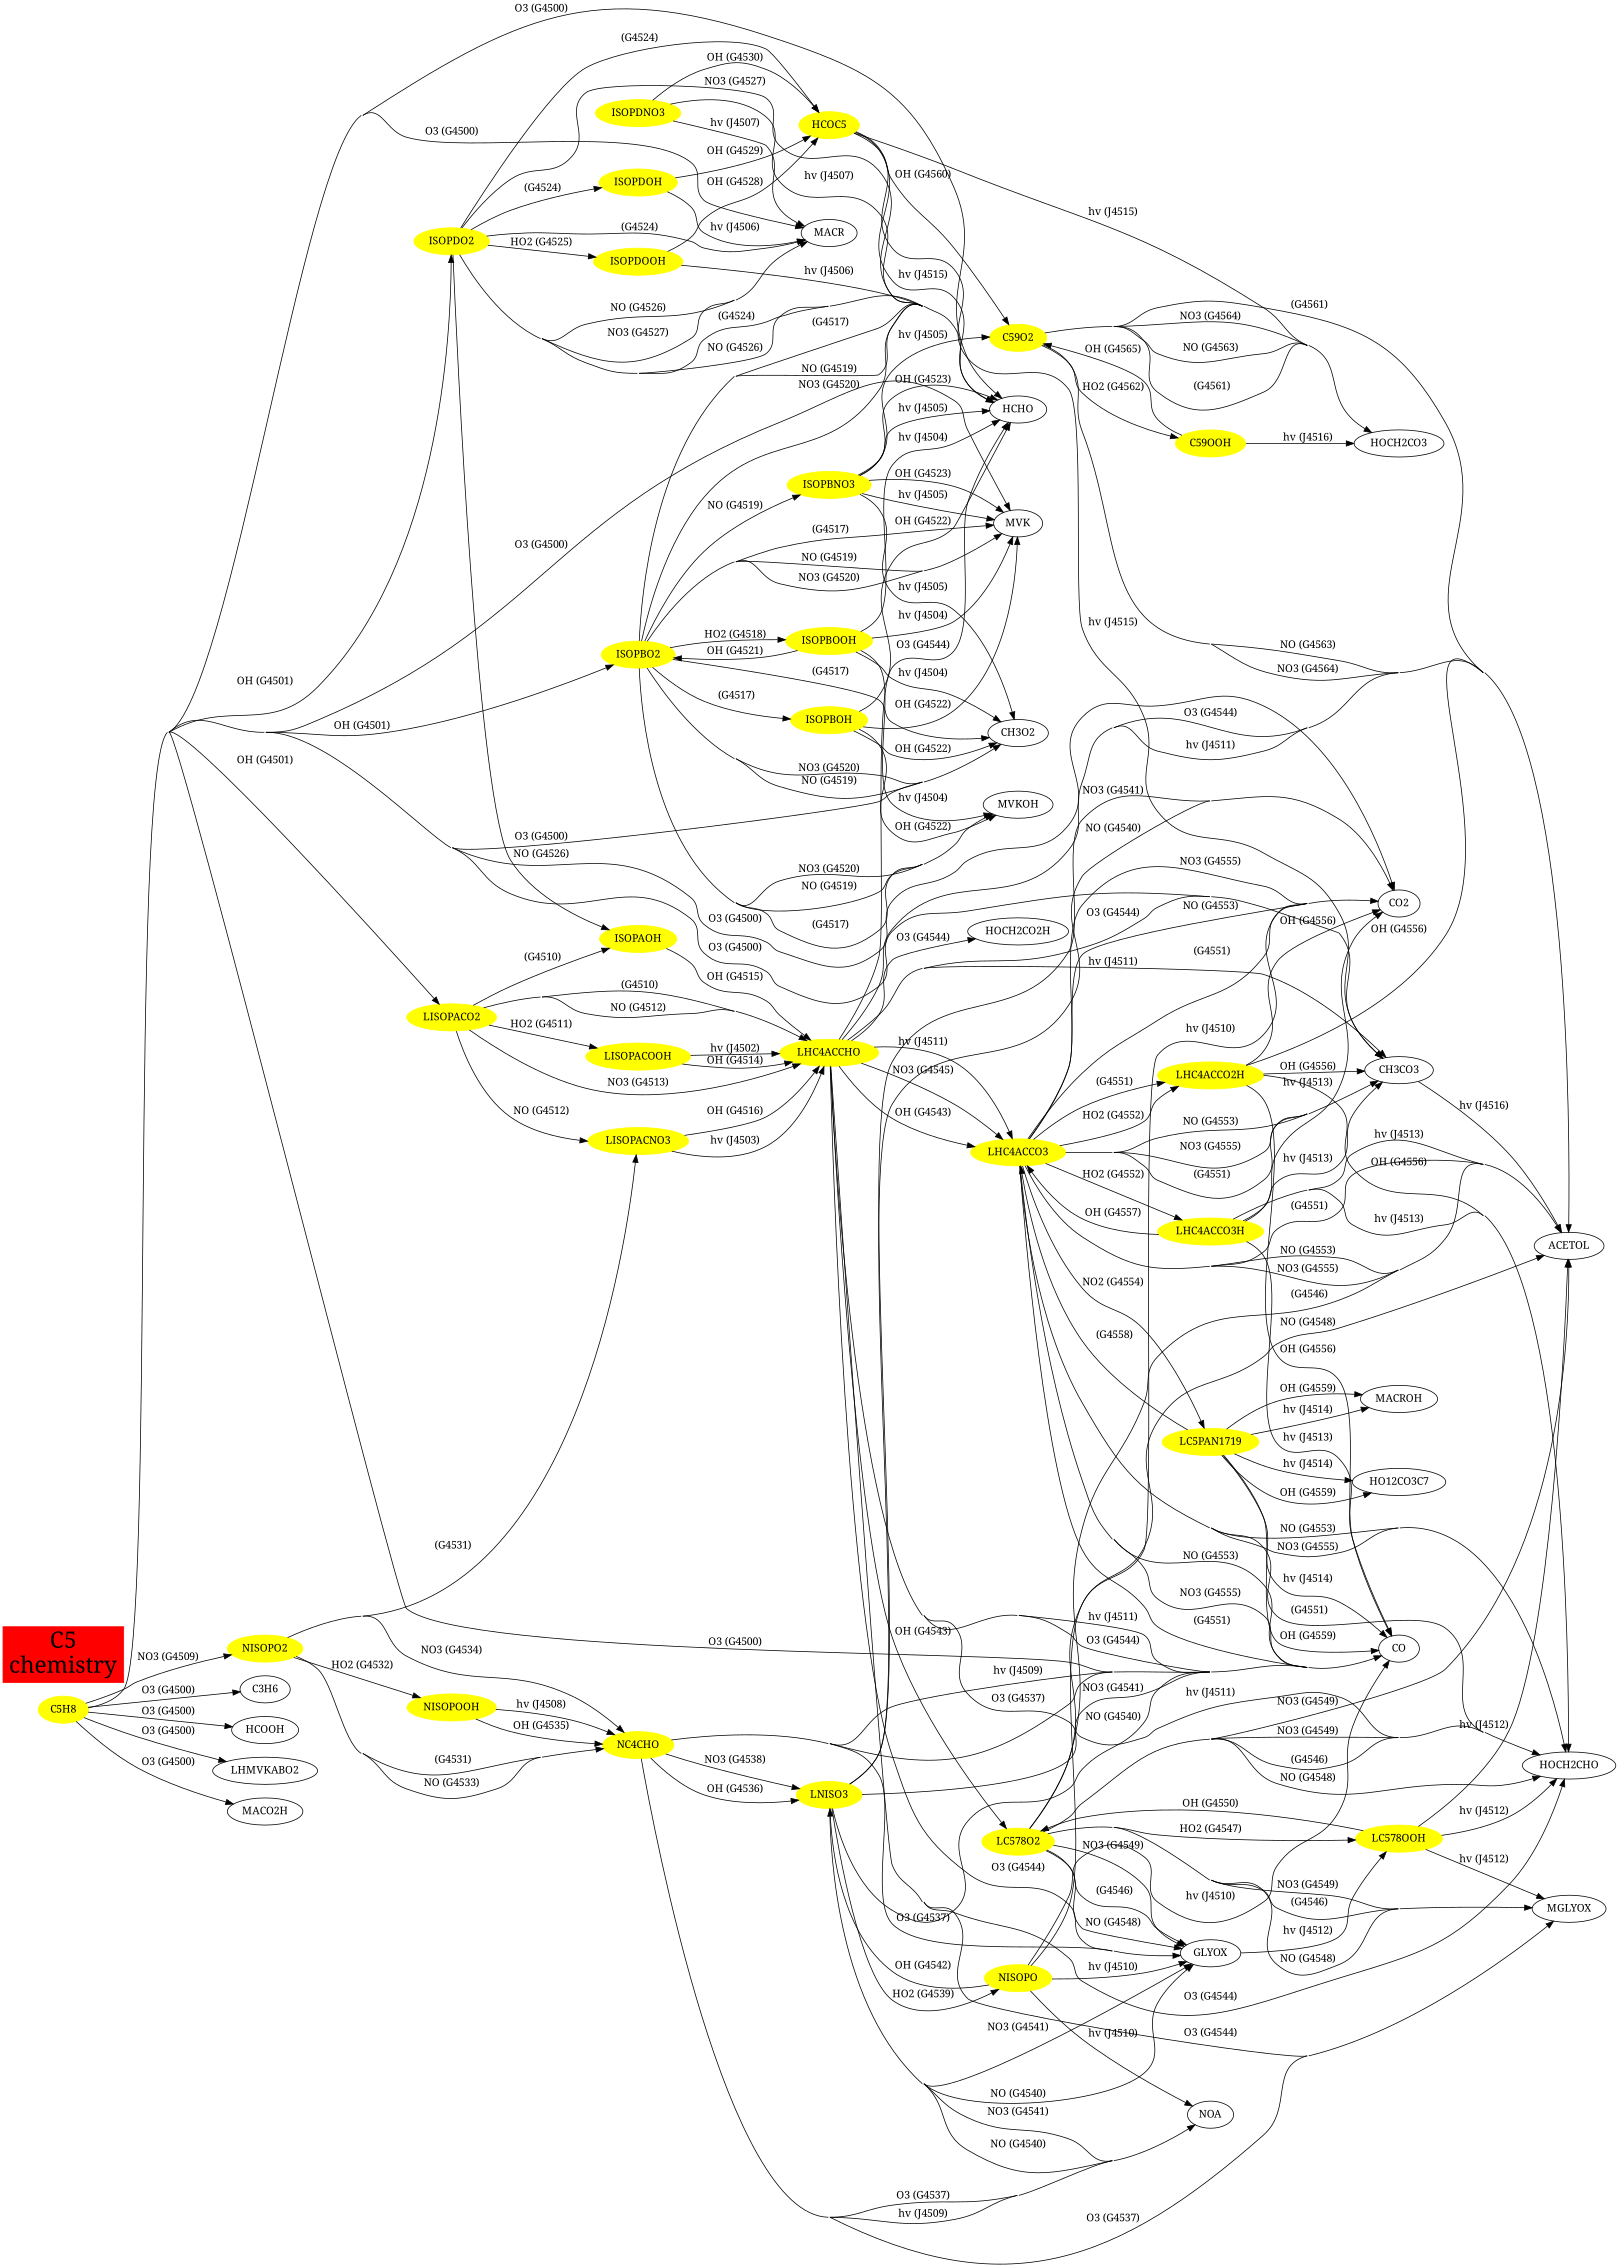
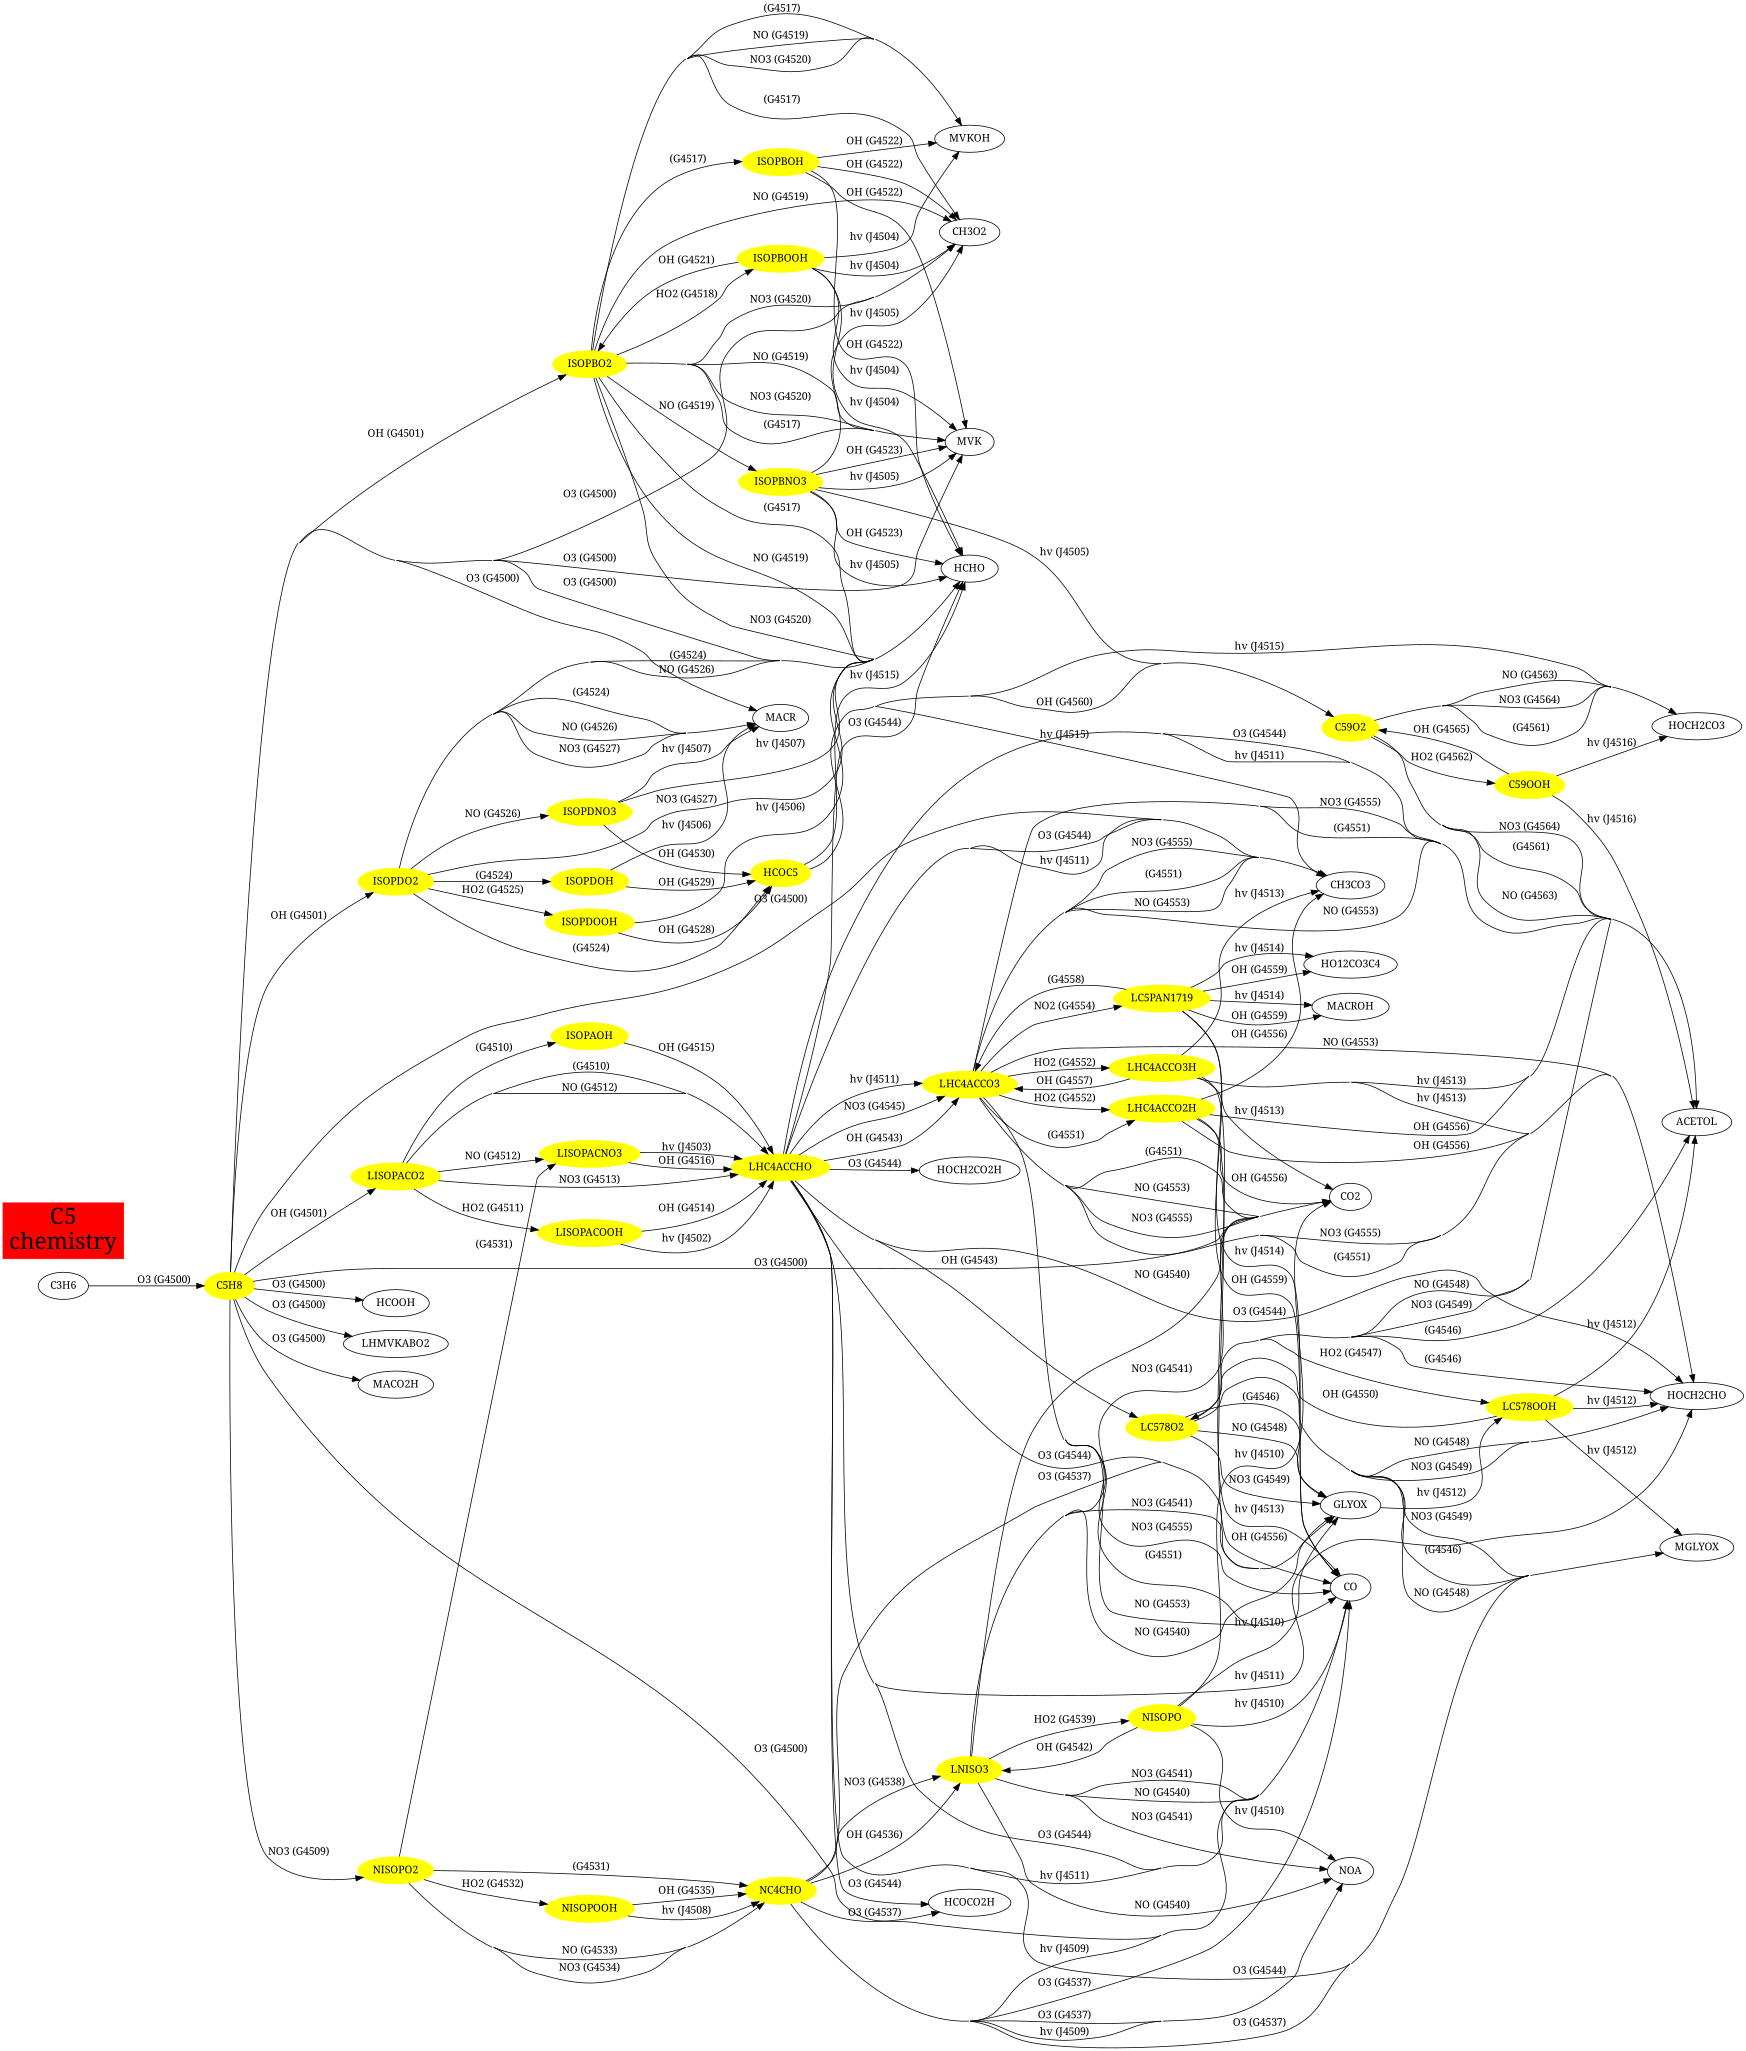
edge "ISOPDO2" -> "ISOPAOH": now "ISOPDO2" -> "ISOPDNO3"
edge "CH3CO3" -> "ACETOL": now "C59OOH" -> "ACETOL"
node "HO12CO3C7": label "HO12CO3C7" -> "HO12CO3C4"
edge "C5H8" -> "C3H6": reversed
node "HCOCO2H": added
